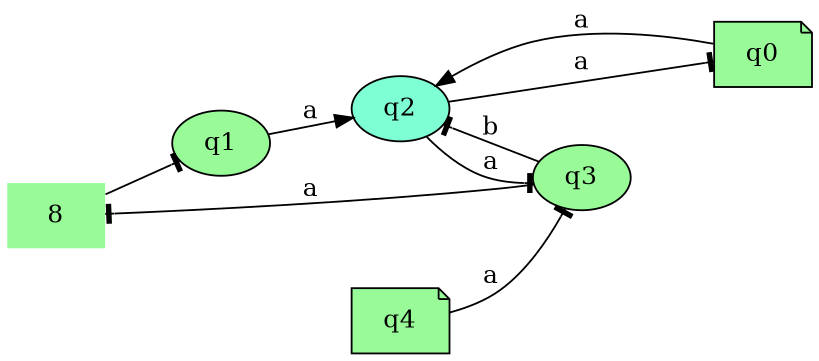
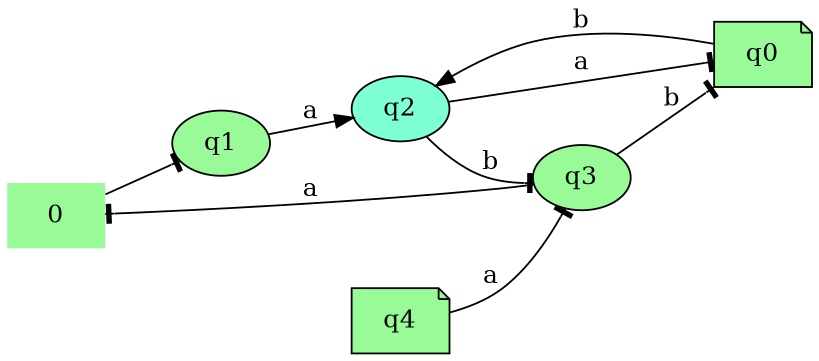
edge "q0" -> "q2": label "a" -> "b"
edge "q3" -> "q2": now "q3" -> "q0"
edge "q2" -> "q3": label "a" -> "b"
node "8": label "8" -> "0"
